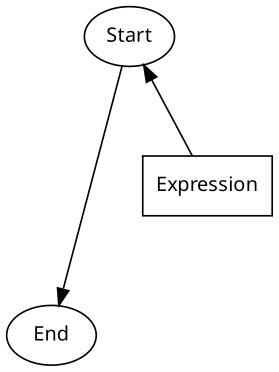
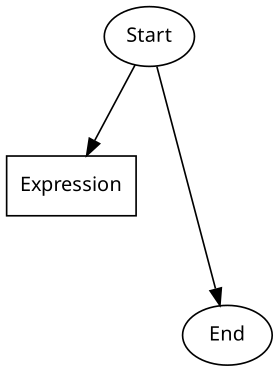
edge "Expression" -> "Start": reversed
